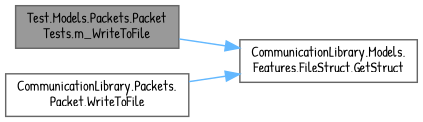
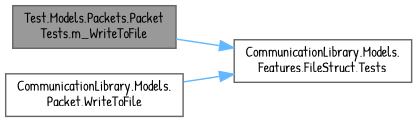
node "CommunicationLibrary.Models. Features.FileStruct.GetStruct": label "CommunicationLibrary.Models. Features.FileStruct.GetStruct" -> "CommunicationLibrary.Models. Features.FileStruct.Tests"
node "CommunicationLibrary.Packets. Packet.WriteToFile": label "CommunicationLibrary.Packets. Packet.WriteToFile" -> "CommunicationLibrary.Models. Packet.WriteToFile"
